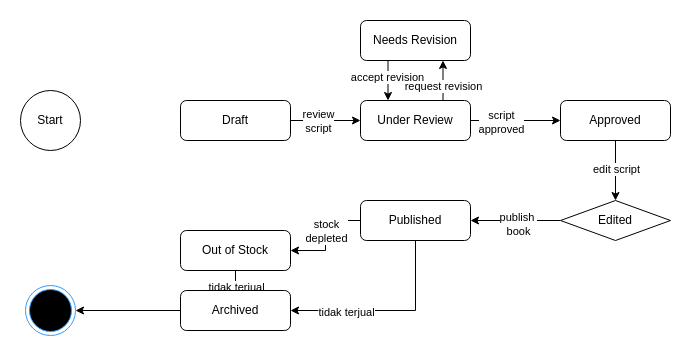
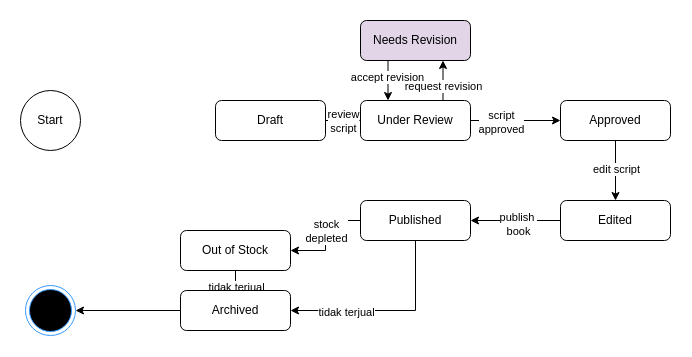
node "Needs Revision": fillcolor #ffffff -> #e1d5e7
node "Draft": moved (236, 121) -> (271, 121)
node "Edited": shape diamond -> rounded rectangle
